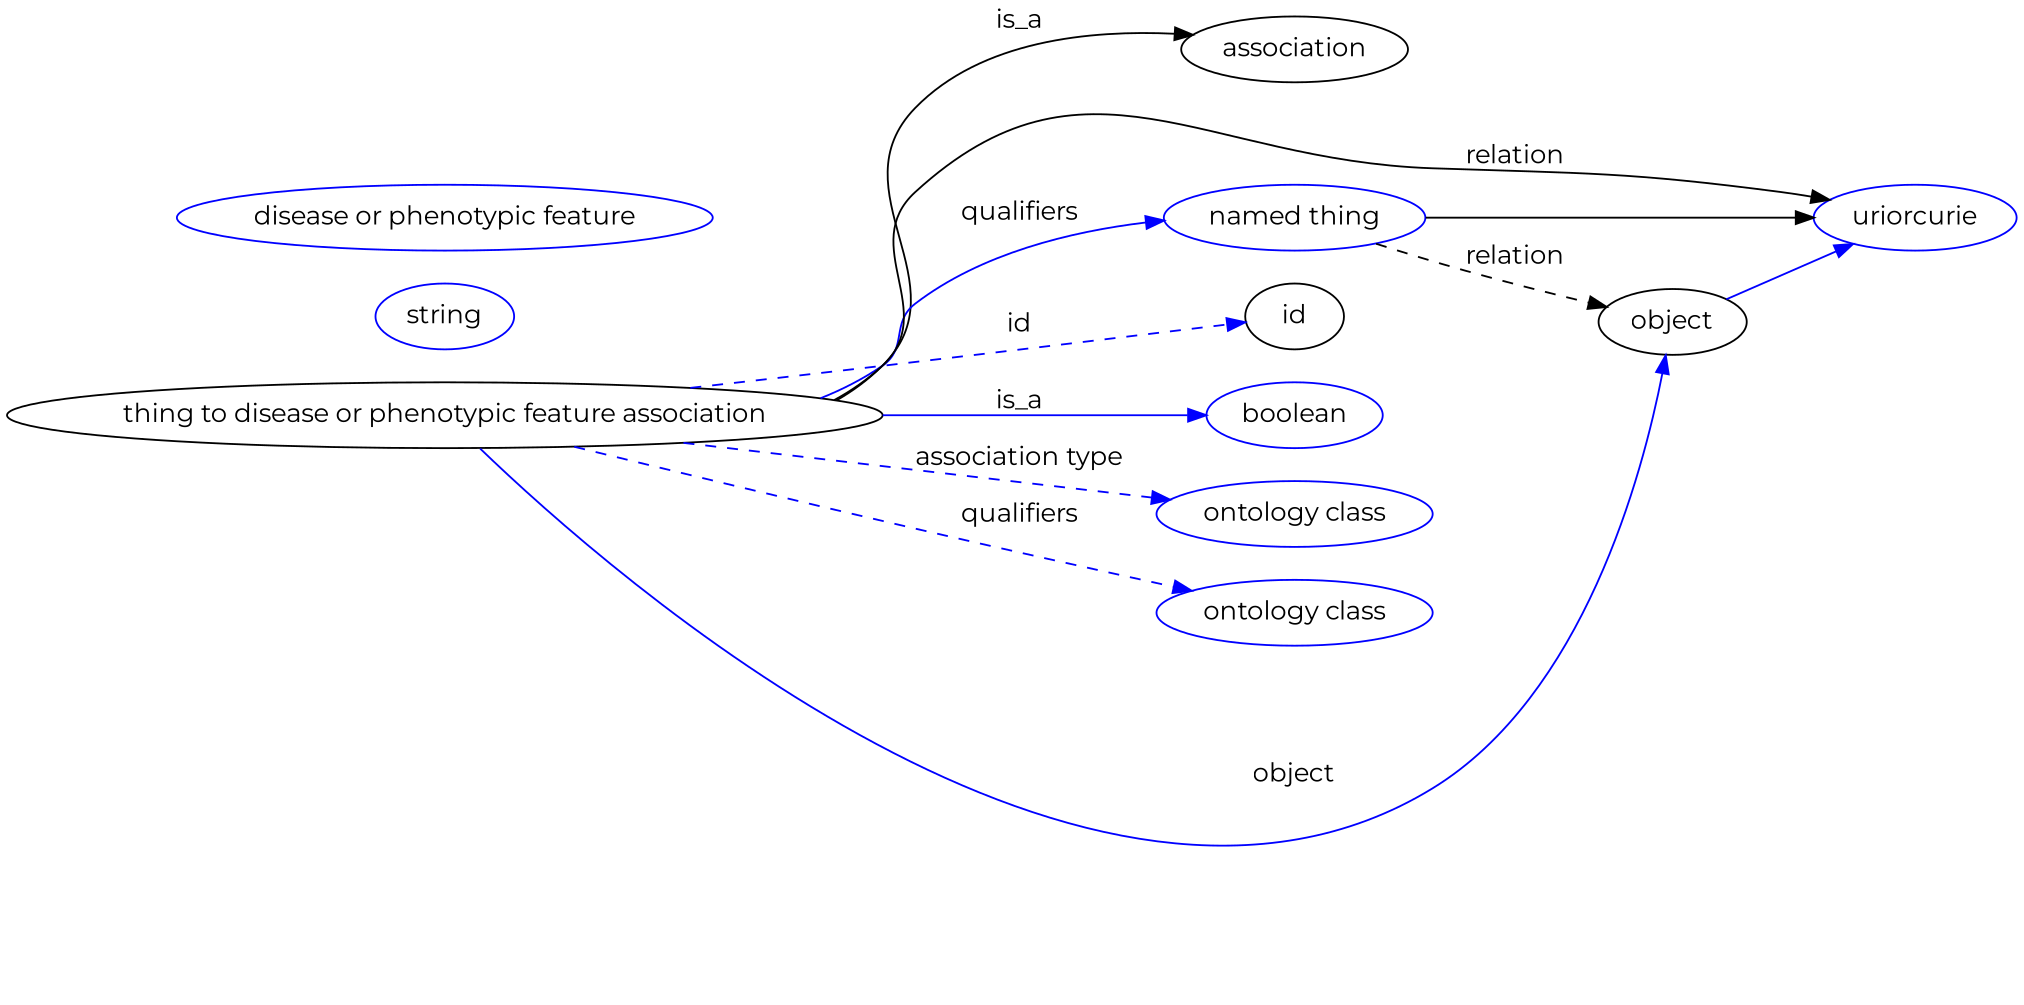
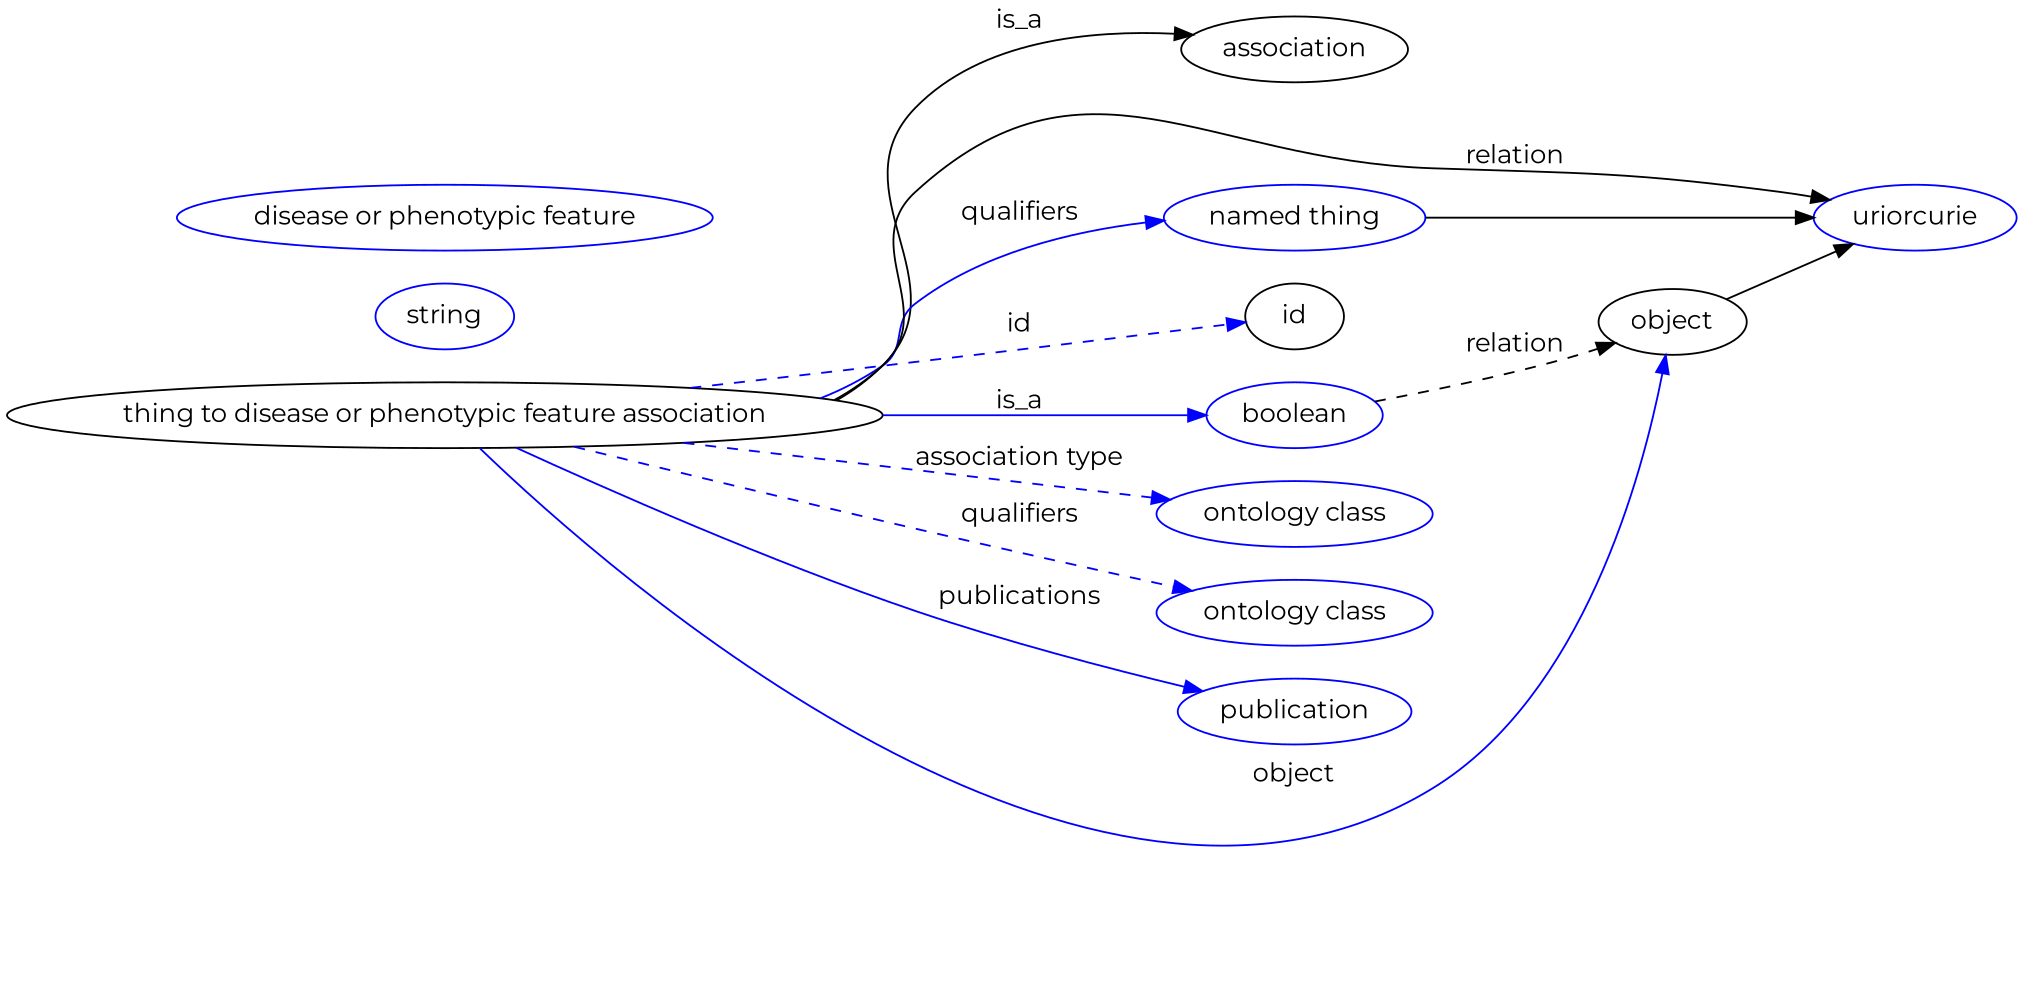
edge "named thing" -> "object": now "boolean" -> "object"
edge "object" -> "uriorcurie": color blue -> black
node "publication": added
